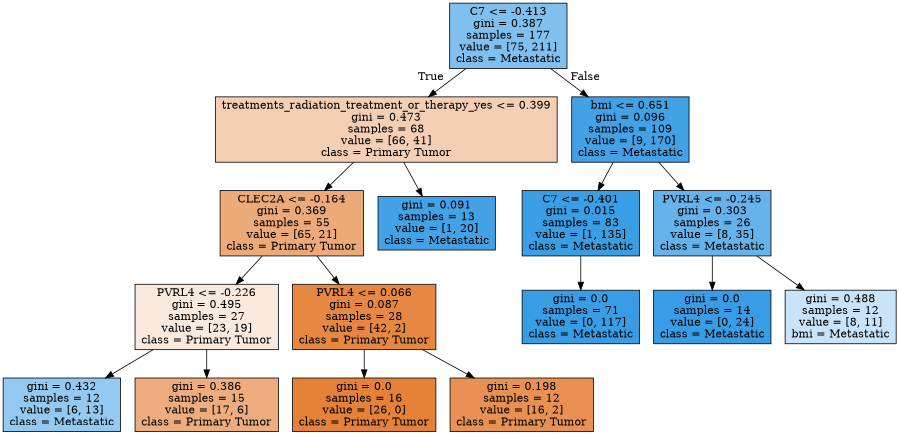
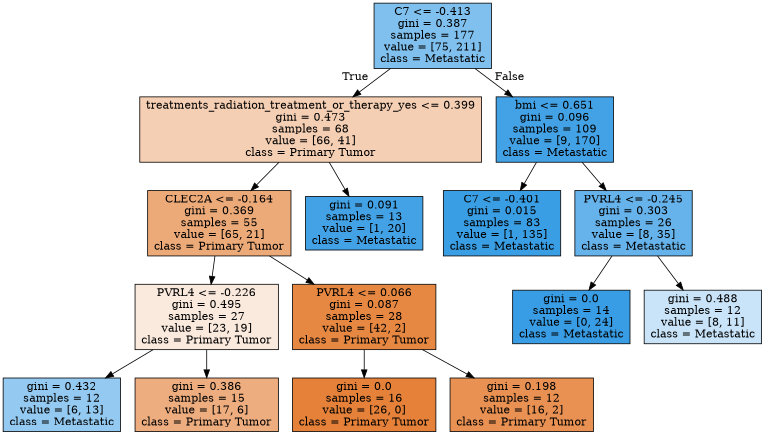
node "gini = 0.0 samples = 71 value = [0, 117] class = Metastatic": removed
node "gini = 0.488 samples = 12 value = [8, 11] bmi = Metastatic": label "gini = 0.488 samples = 12 value = [8, 11] bmi = Metastatic" -> "gini = 0.488 samples = 12 value = [8, 11] class = Metastatic"
